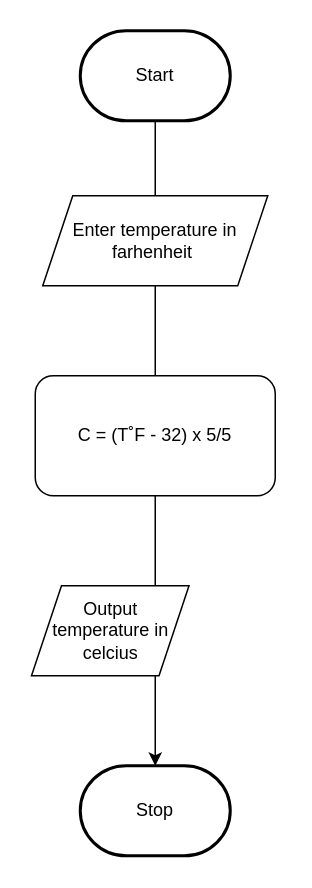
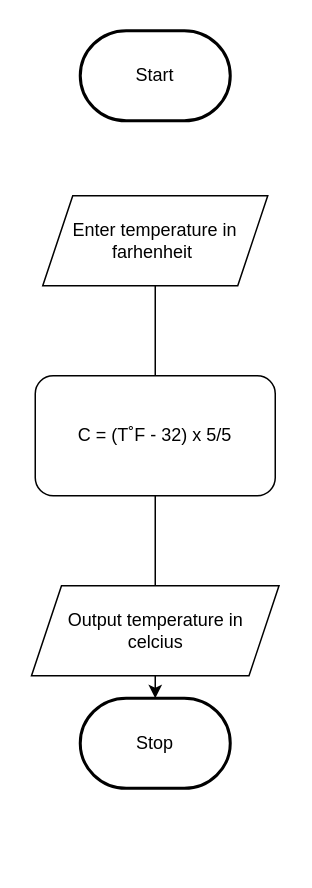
edge "Start" -- "Enter temperature in farhenheit": removed
node "Output temperature in celcius": size 158x90 -> 248x90
node "Stop": moved (155, 811) -> (155, 743)
